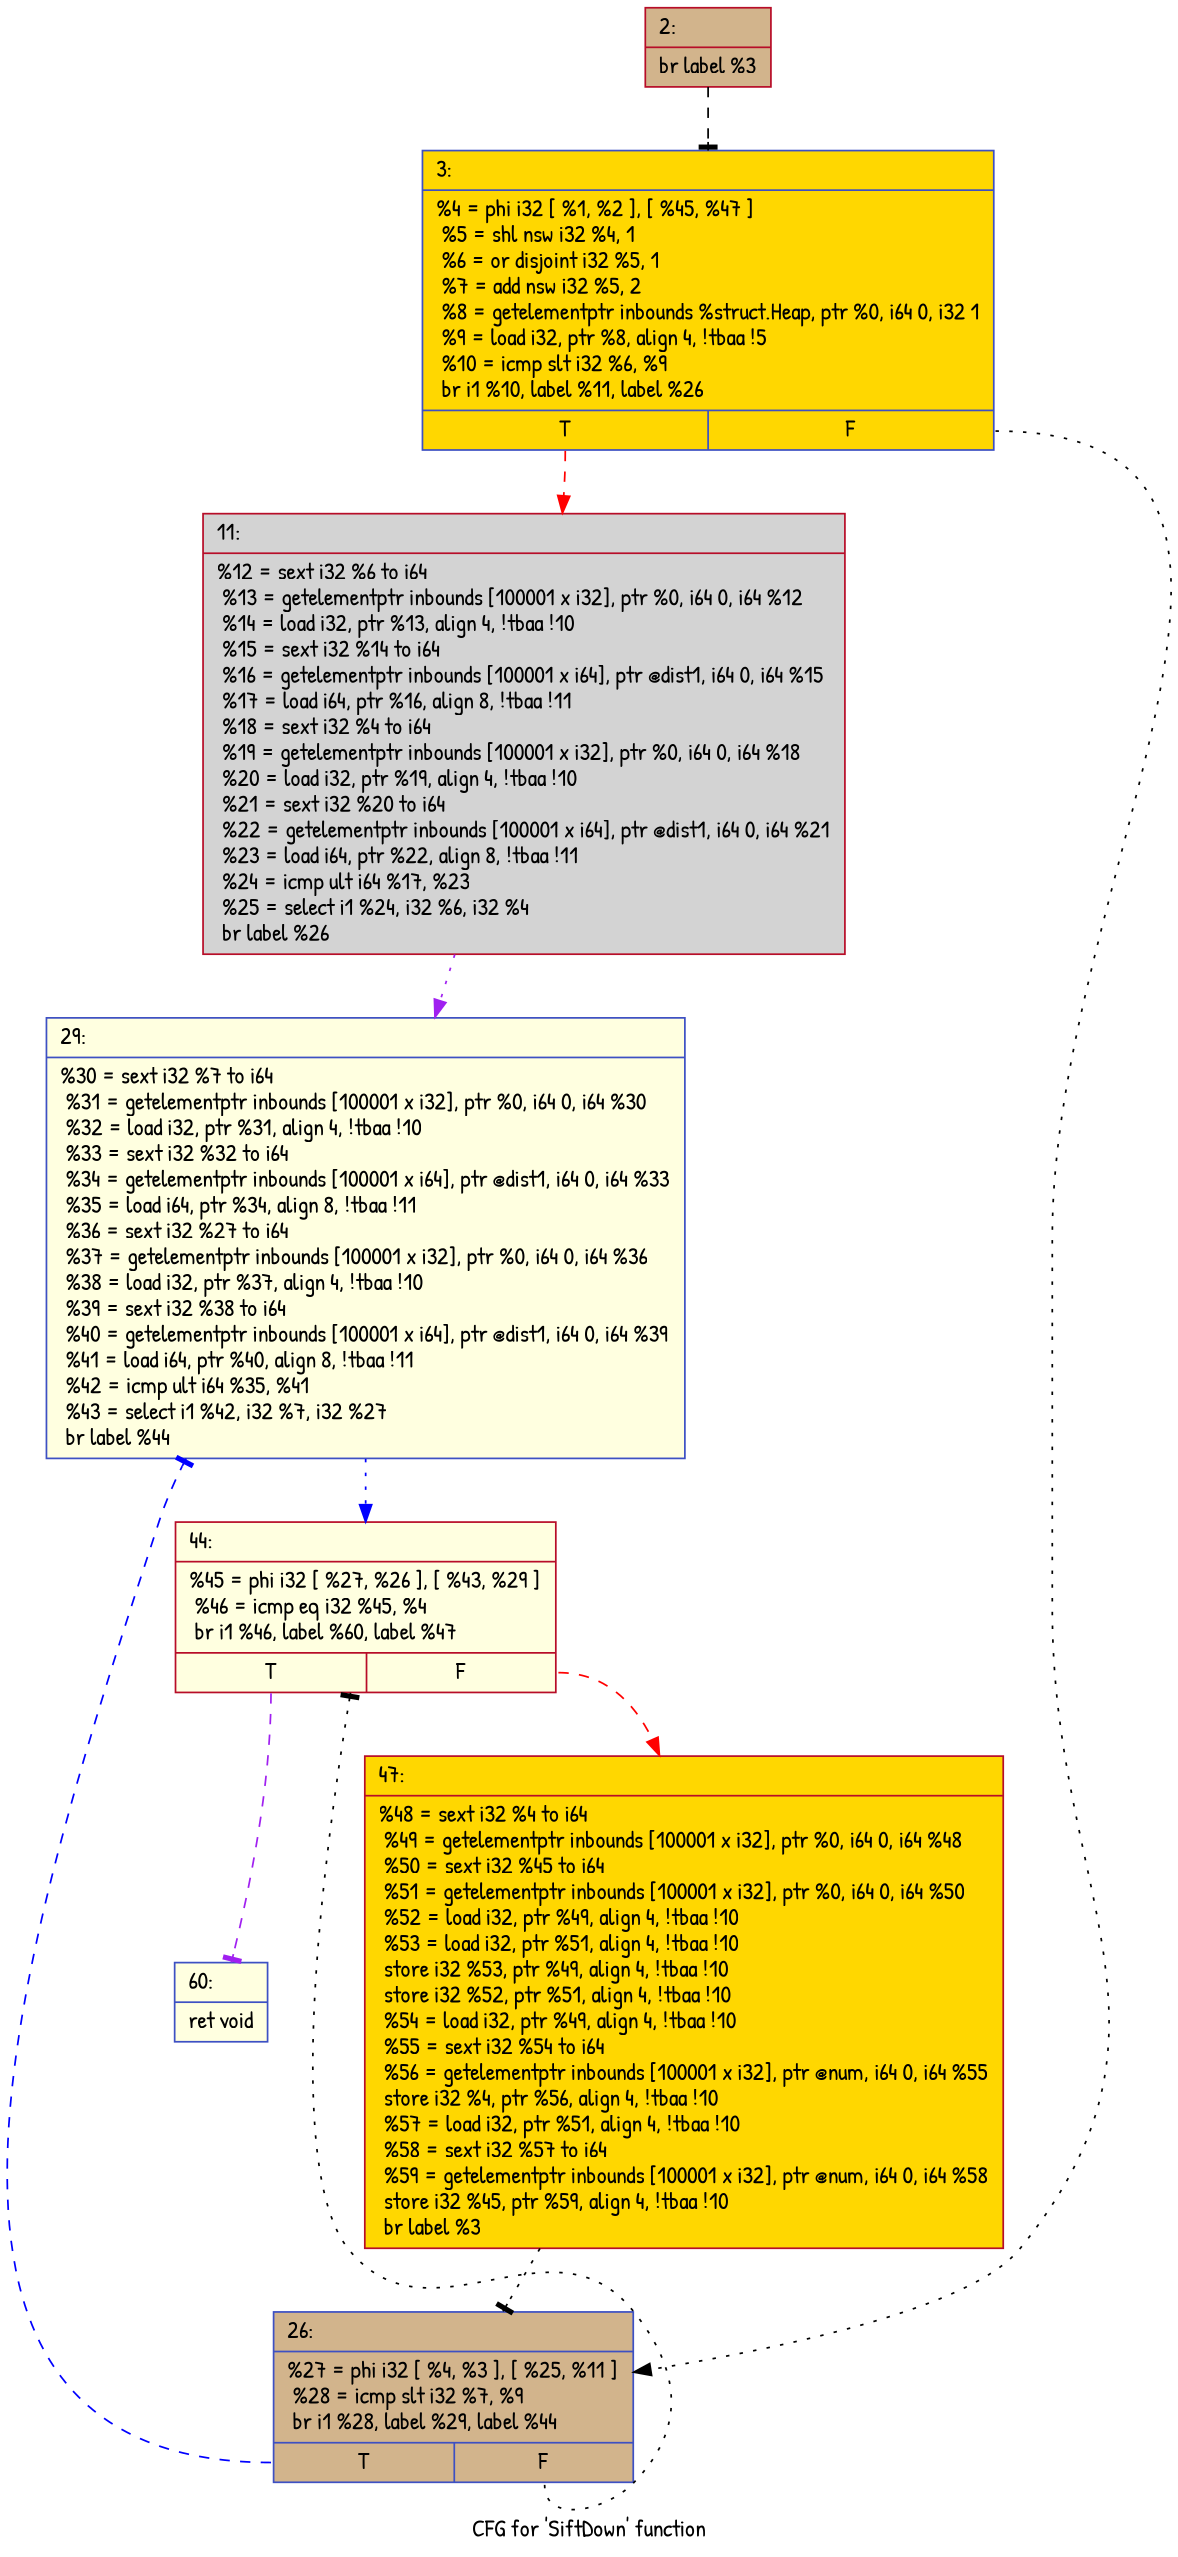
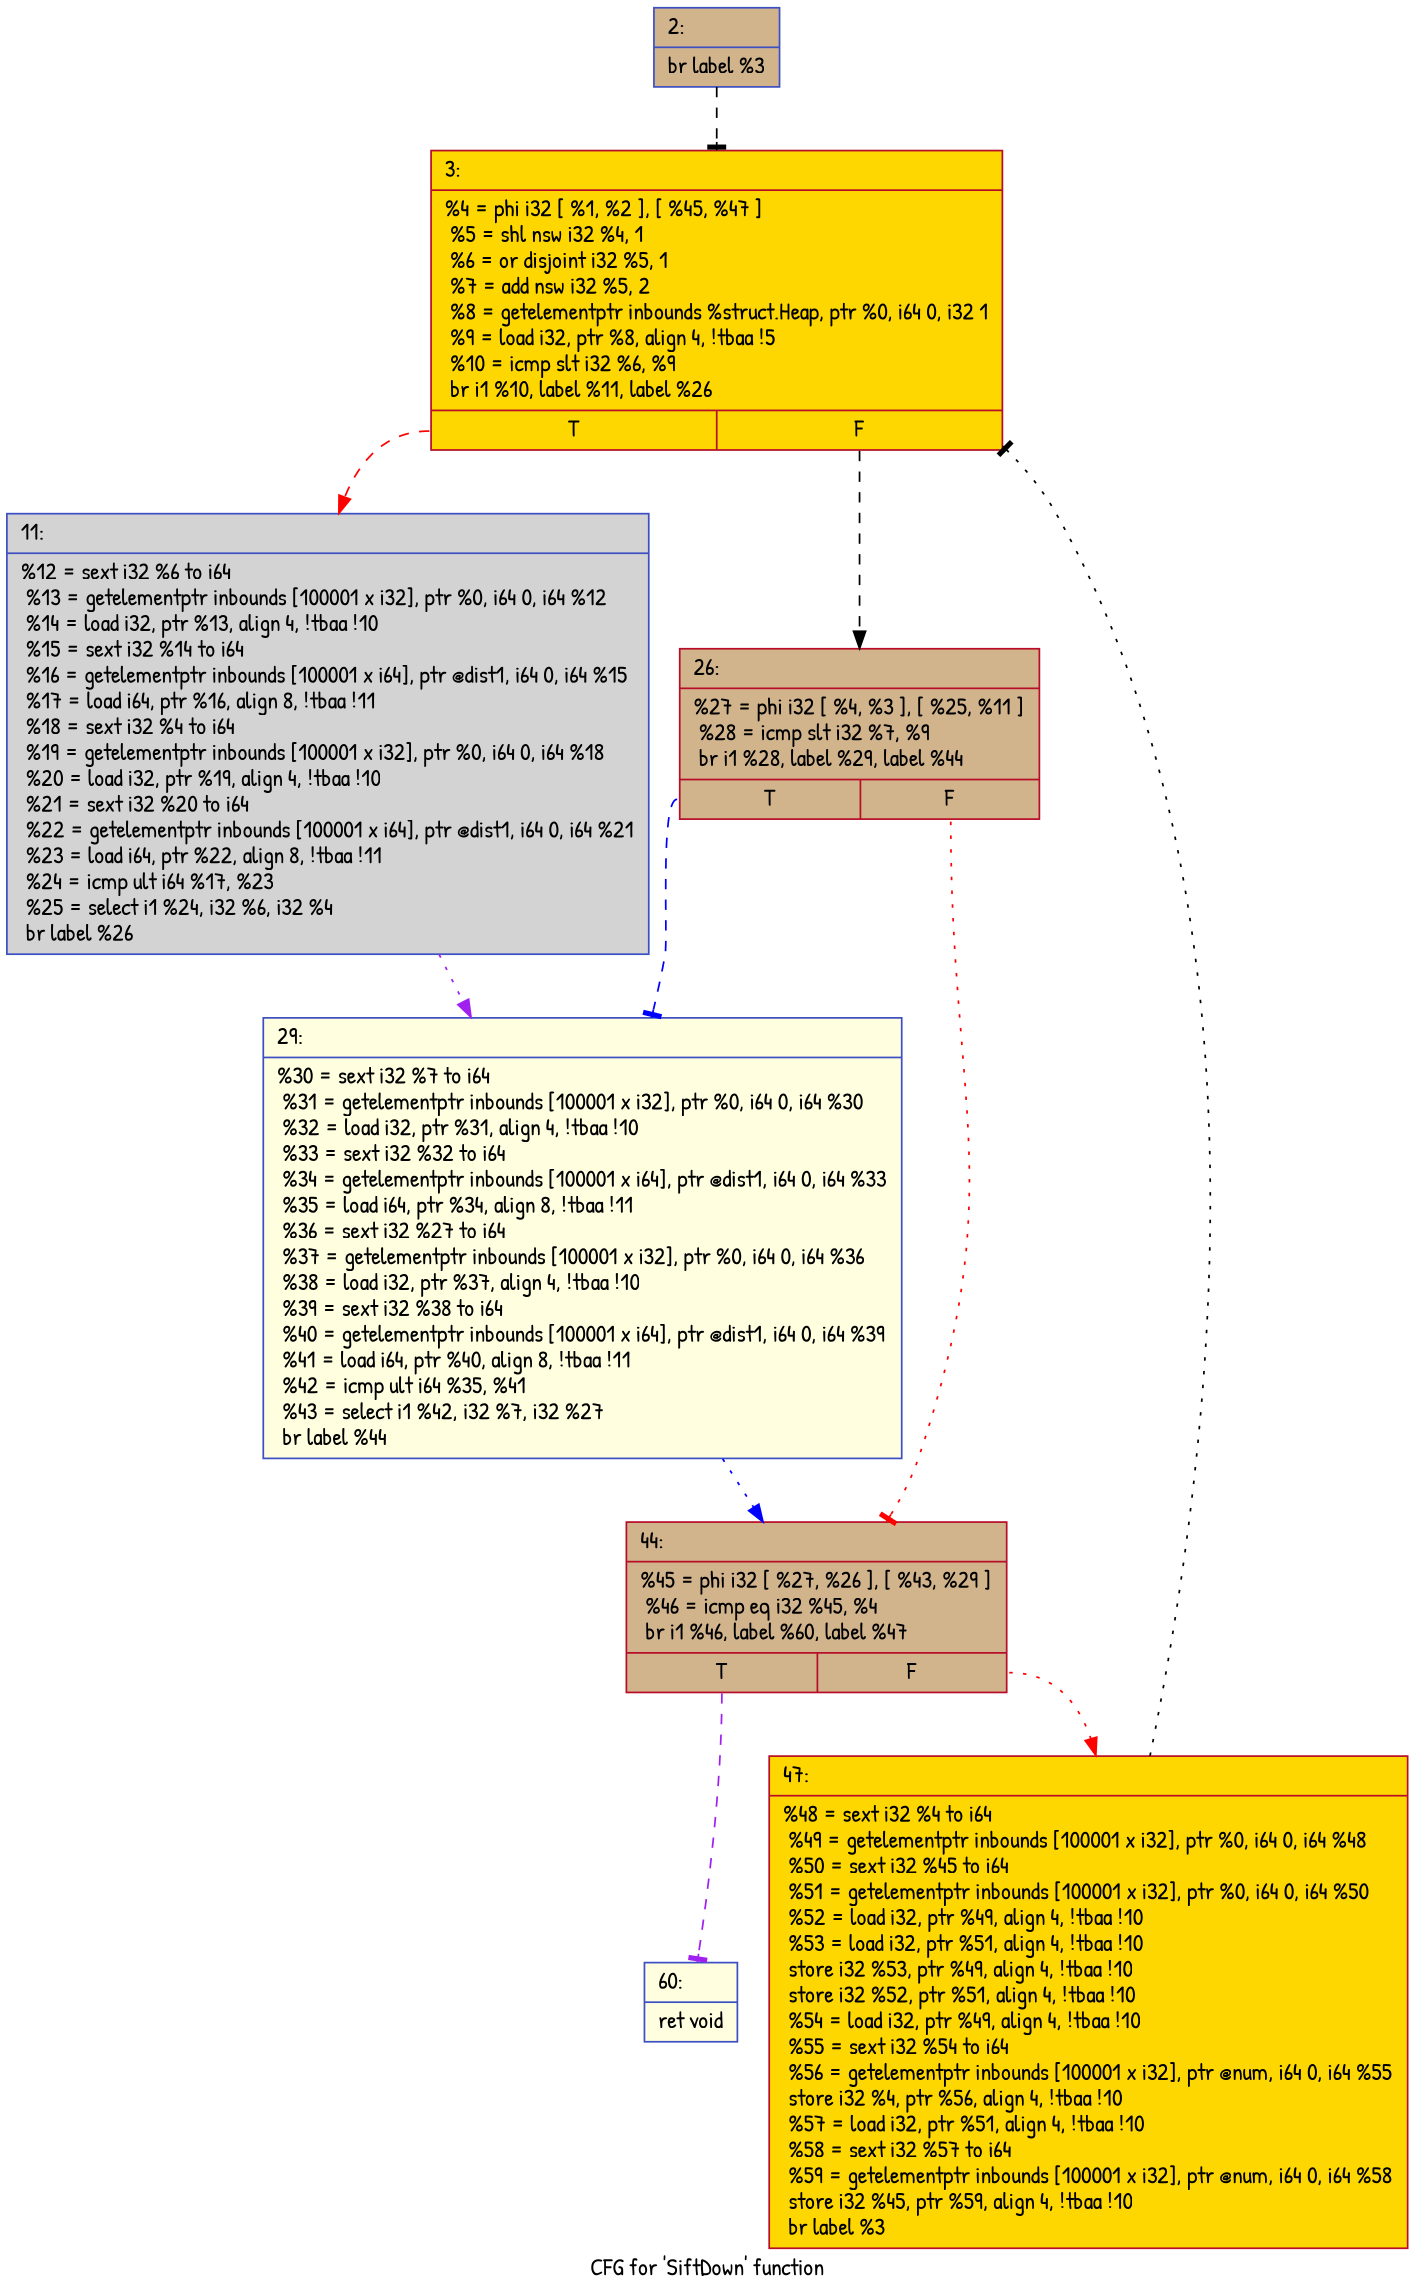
node "2:": color #b70d28ff -> #3d50c3ff
node "3:": color #3d50c3ff -> #b70d28ff
node "11:": color #b70d28ff -> #3d50c3ff
edge "3:" -> "26:": style dotted -> dashed
node "44:": fillcolor lightyellow -> tan
edge "44:" -> "47:": style dashed -> dotted
edge "26:" -> "44:": color black -> red
edge "47:" -> "26:": now "47:" -> "3:"
node "26:": color #3d50c3ff -> #b70d28ff
